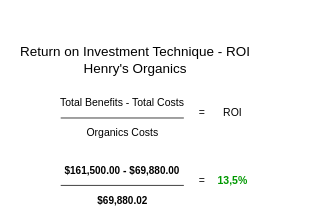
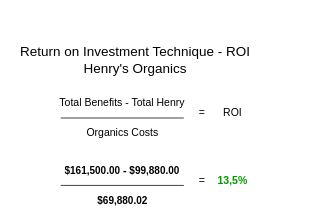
node "Total Benefits - Total Costs": label "Total Benefits - Total Costs" -> "Total Benefits - Total Henry"
node "$161,500.00 - $69,880.00": label "$161,500.00 - $69,880.00" -> "$161,500.00 - $99,880.00"
